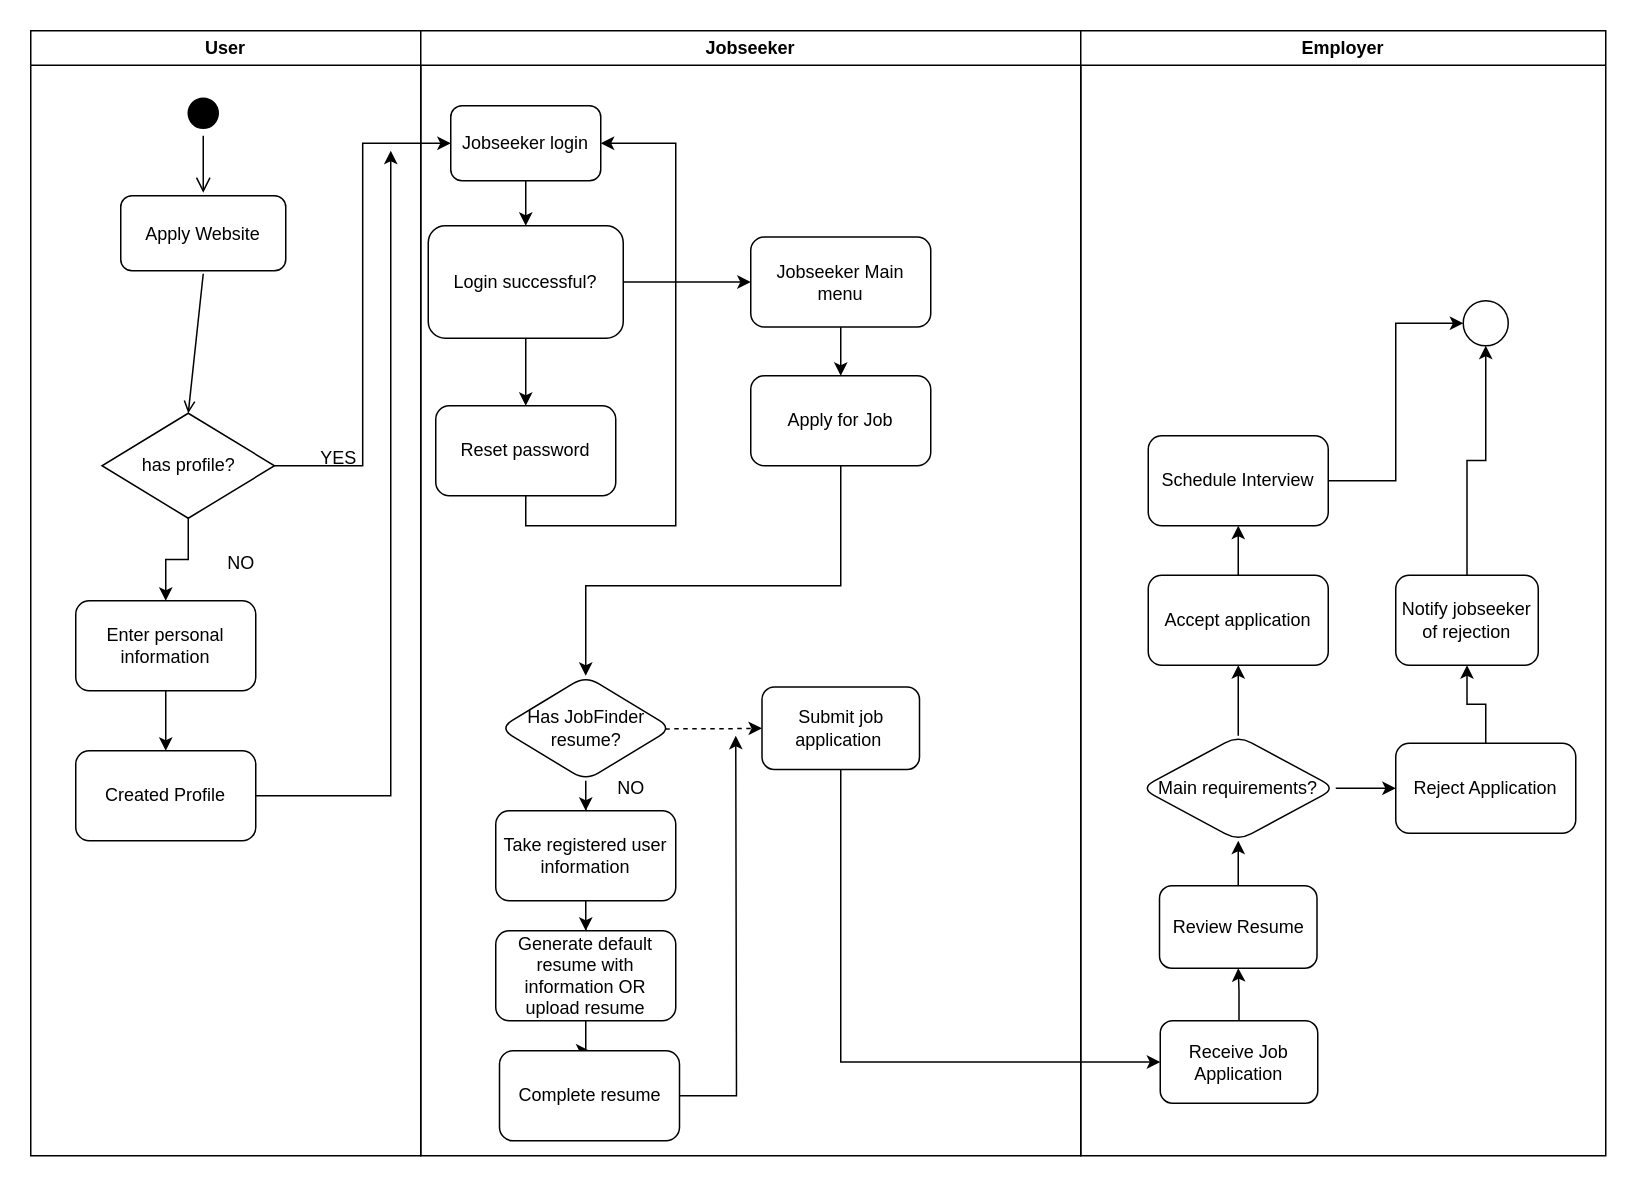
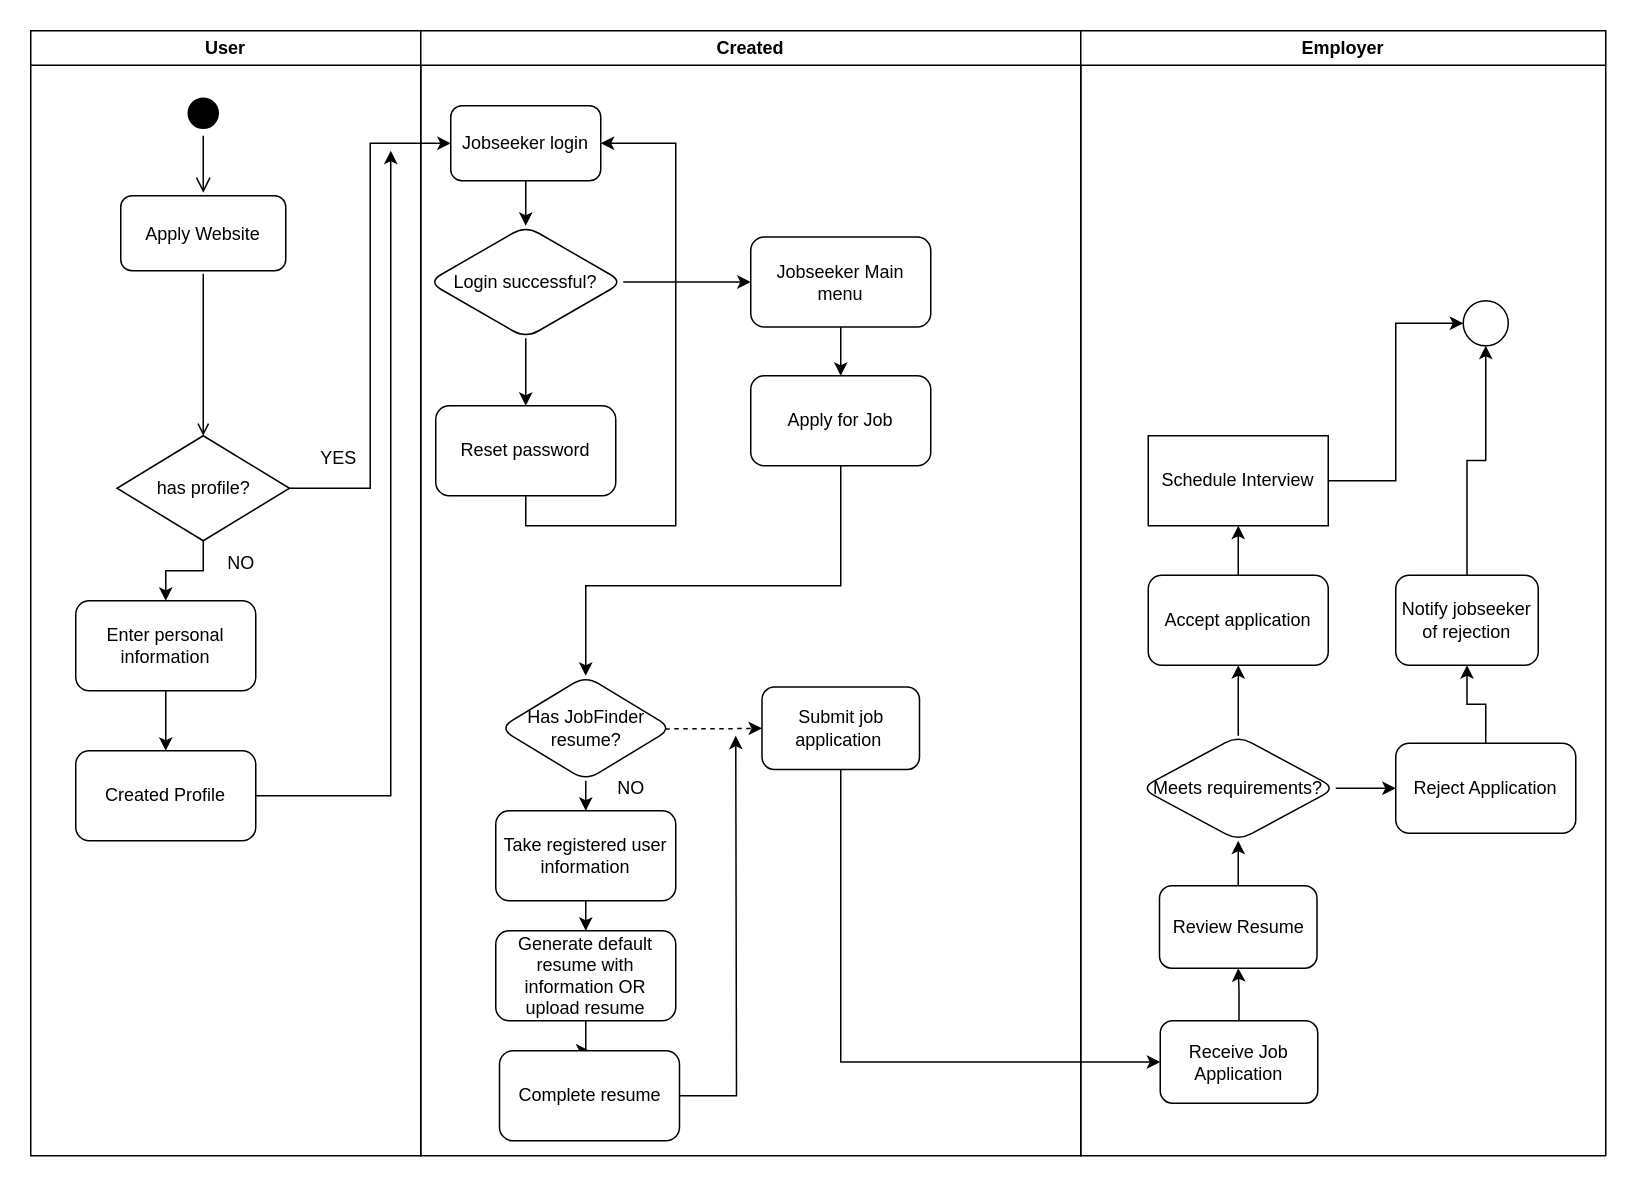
node "Jobseeker": label "Jobseeker" -> "Created"
node "Login successful?": shape rounded rectangle -> diamond
node "has profile?": moved (188, 466) -> (203, 488)
node "Schedule Interview": shape rounded rectangle -> rectangle
node "Main requirements?": label "Main requirements?" -> "Meets requirements?"
